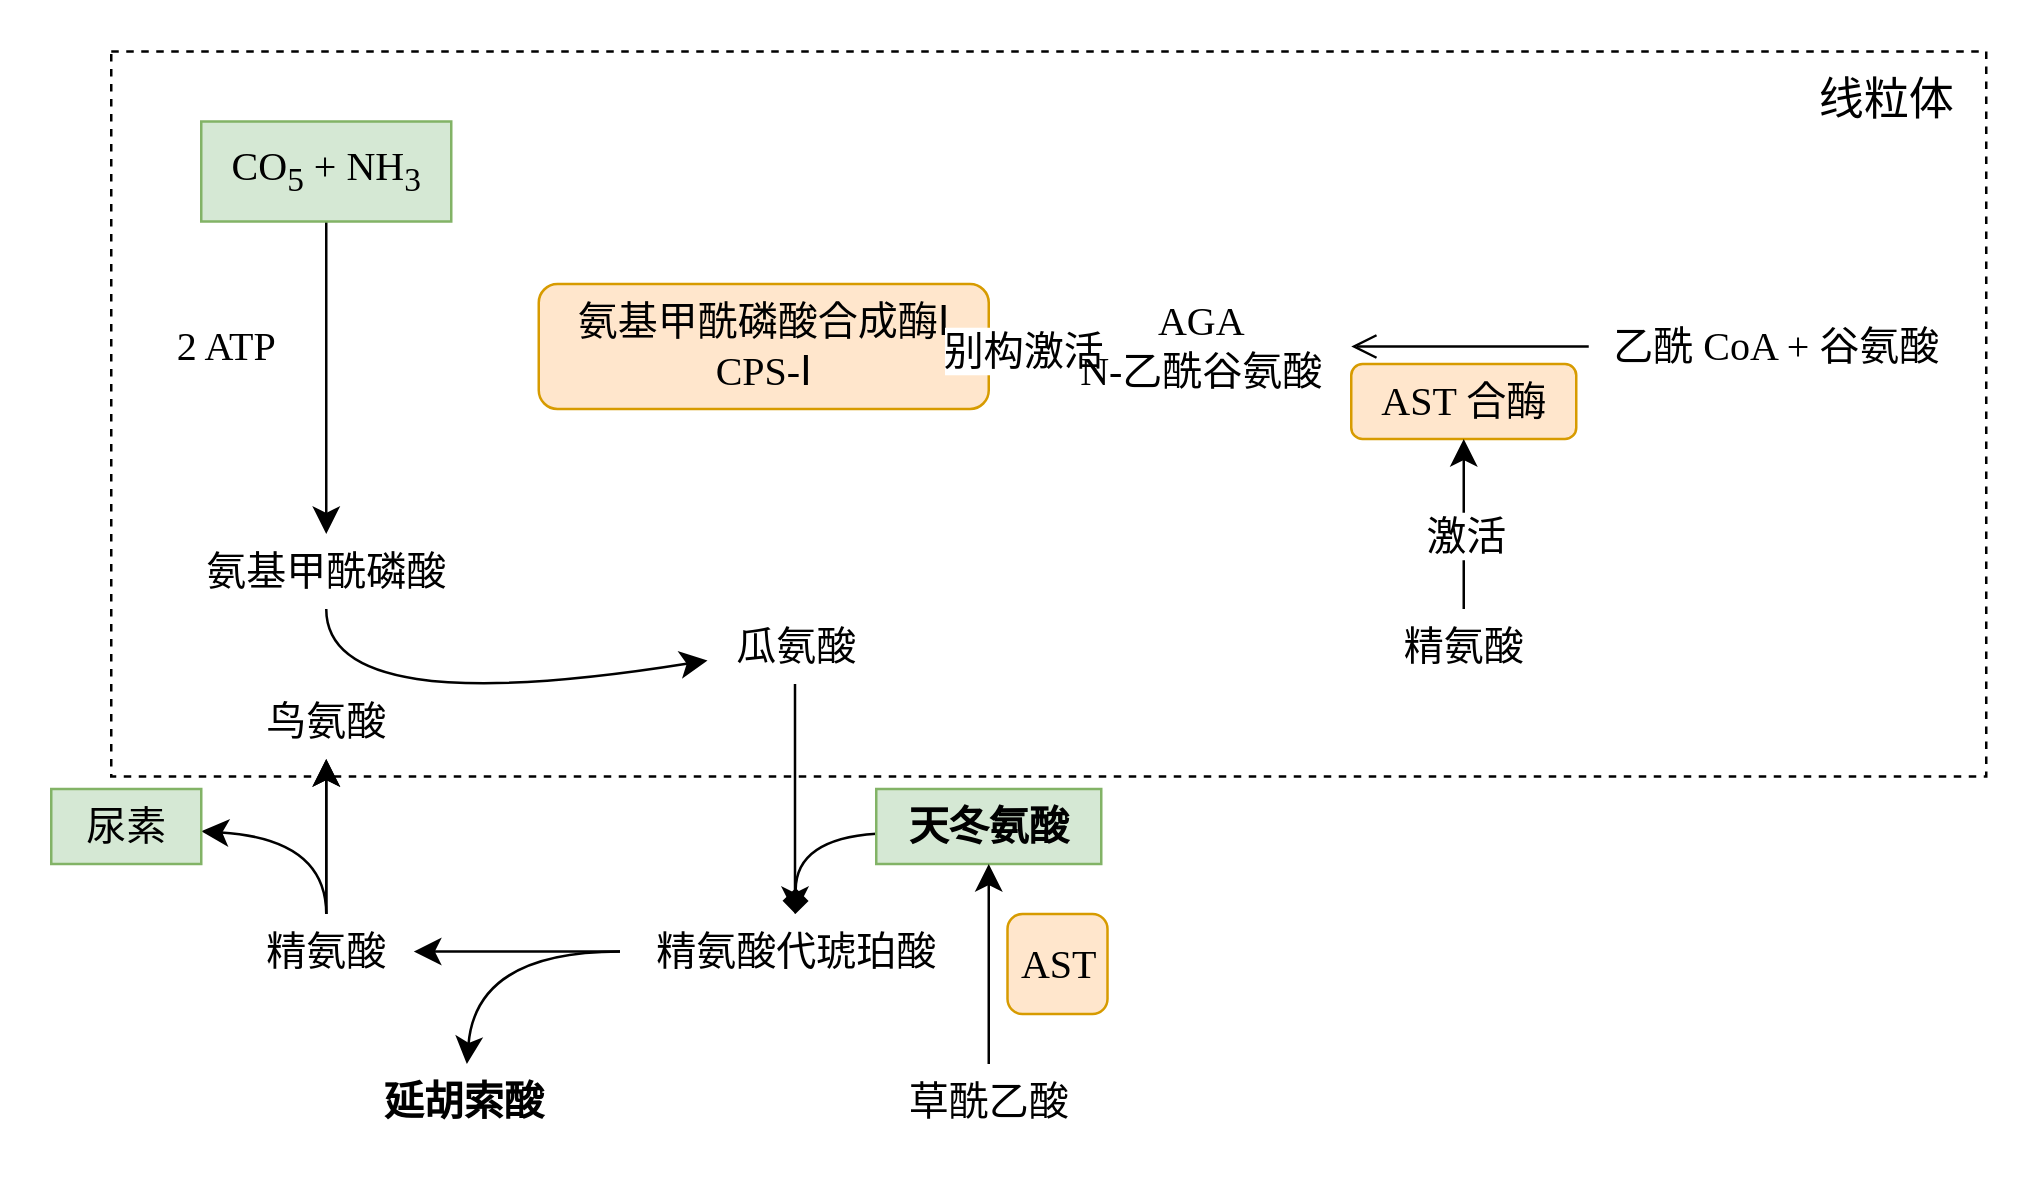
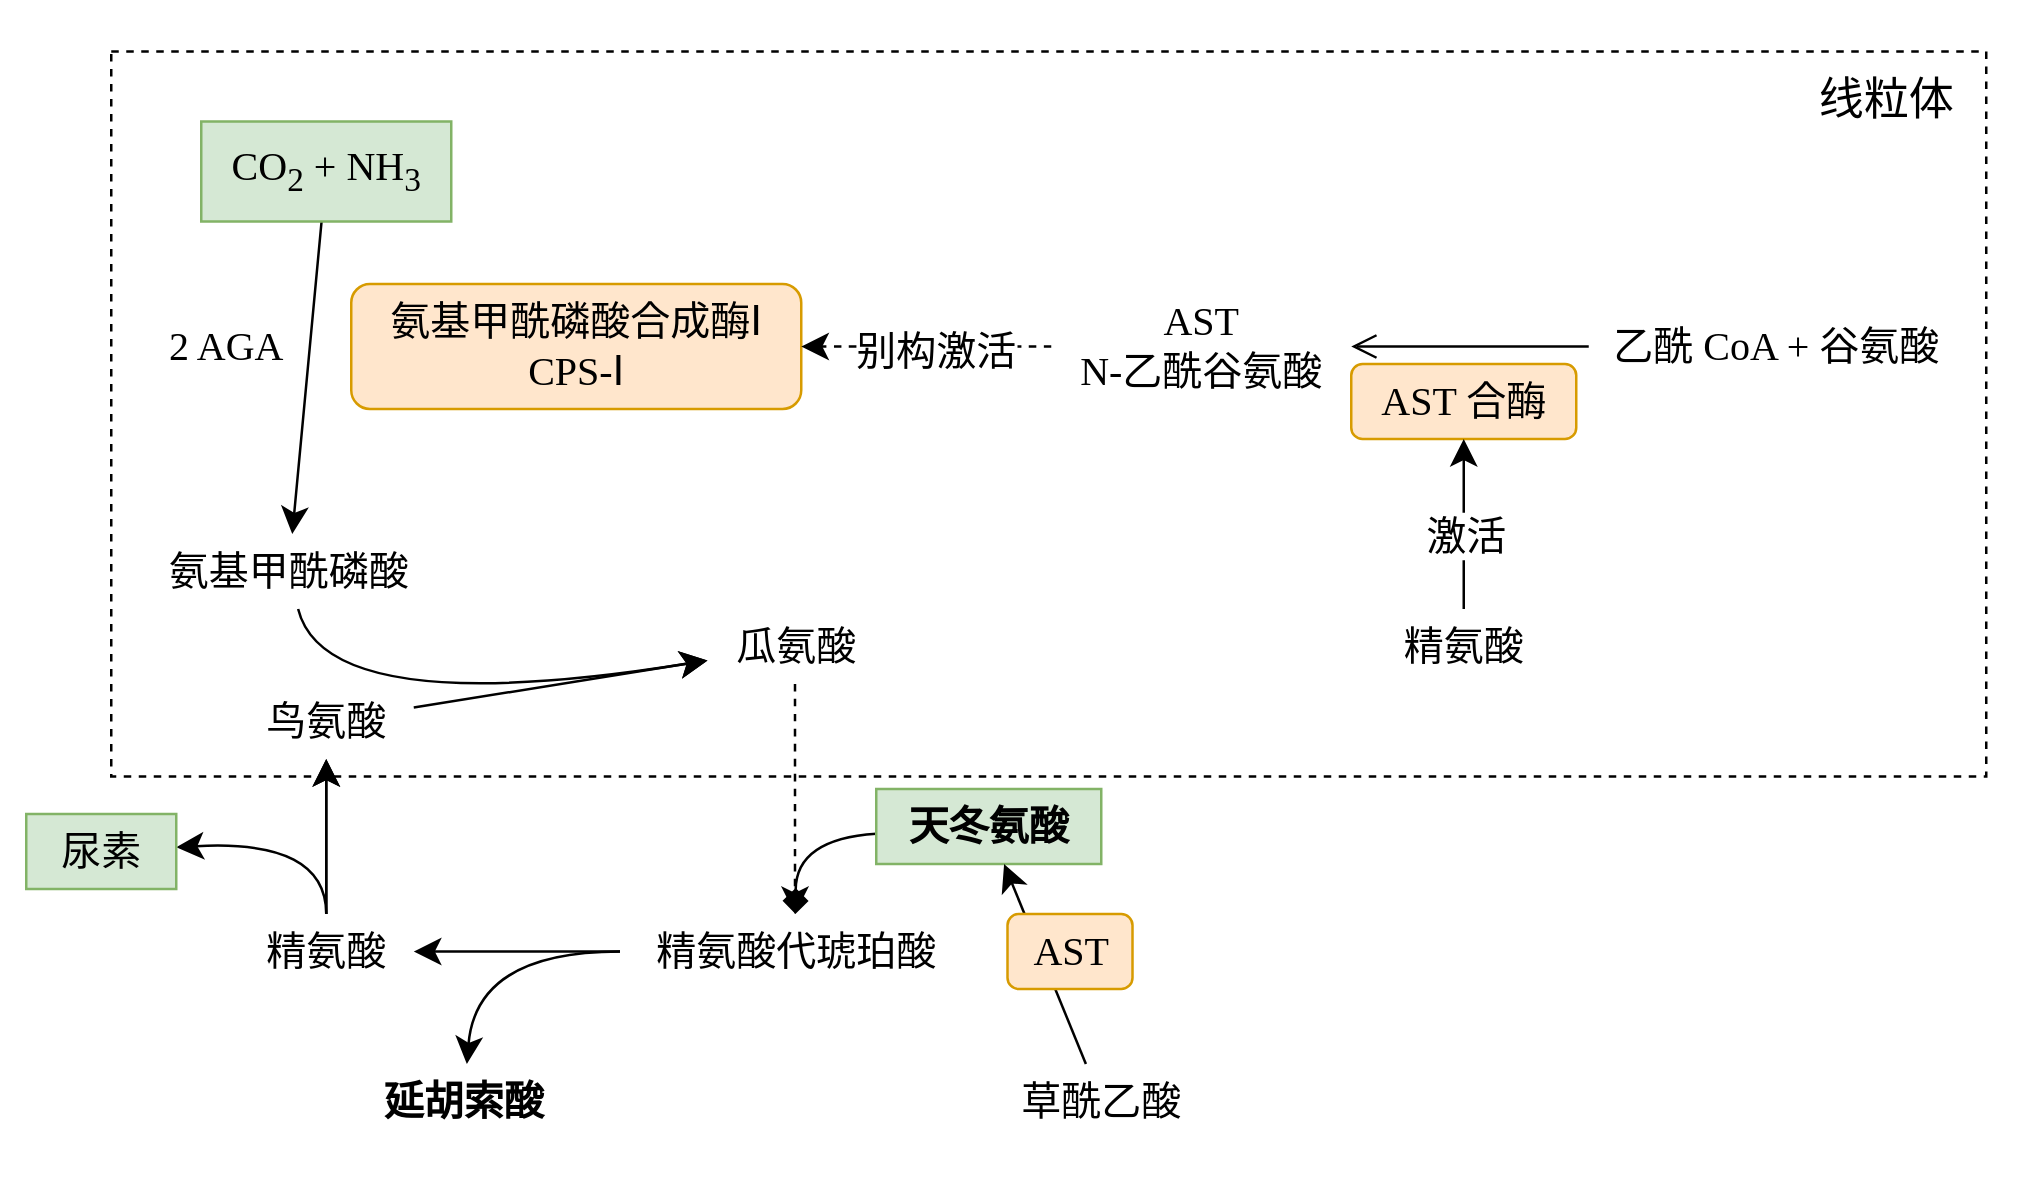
node "CO5 + NH3": label "CO5 + NH3" -> "CO2 + NH3"
node "2 ATP": label "2 ATP" -> "2 AGA"
node "氨基甲酰磷酸合成酶Ⅰ CPS-Ⅰ": moved (764, 346) -> (576, 346)
node "AGA N-乙酰谷氨酸": label "AGA N-乙酰谷氨酸" -> "AST N-乙酰谷氨酸"
node "氨基甲酰磷酸": moved (326, 571) -> (289, 571)
edge "鸟氨酸" -> "瓜氨酸": added
edge "瓜氨酸" -> "精氨酸代琥珀酸": style solid -> dashed
node "尿素": moved (126, 826) -> (101, 851)
node "AST": size 100x100 -> 125x75
node "草酰乙酸": moved (989, 1101) -> (1101, 1101)
